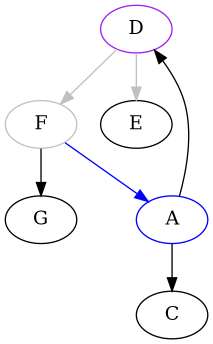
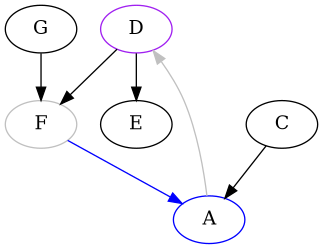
edge "D" -> "E": color gray -> black
edge "D" -> "F": color gray -> black
edge "A" -> "D": color black -> gray
edge "F" -> "G": reversed
edge "A" -> "C": reversed
